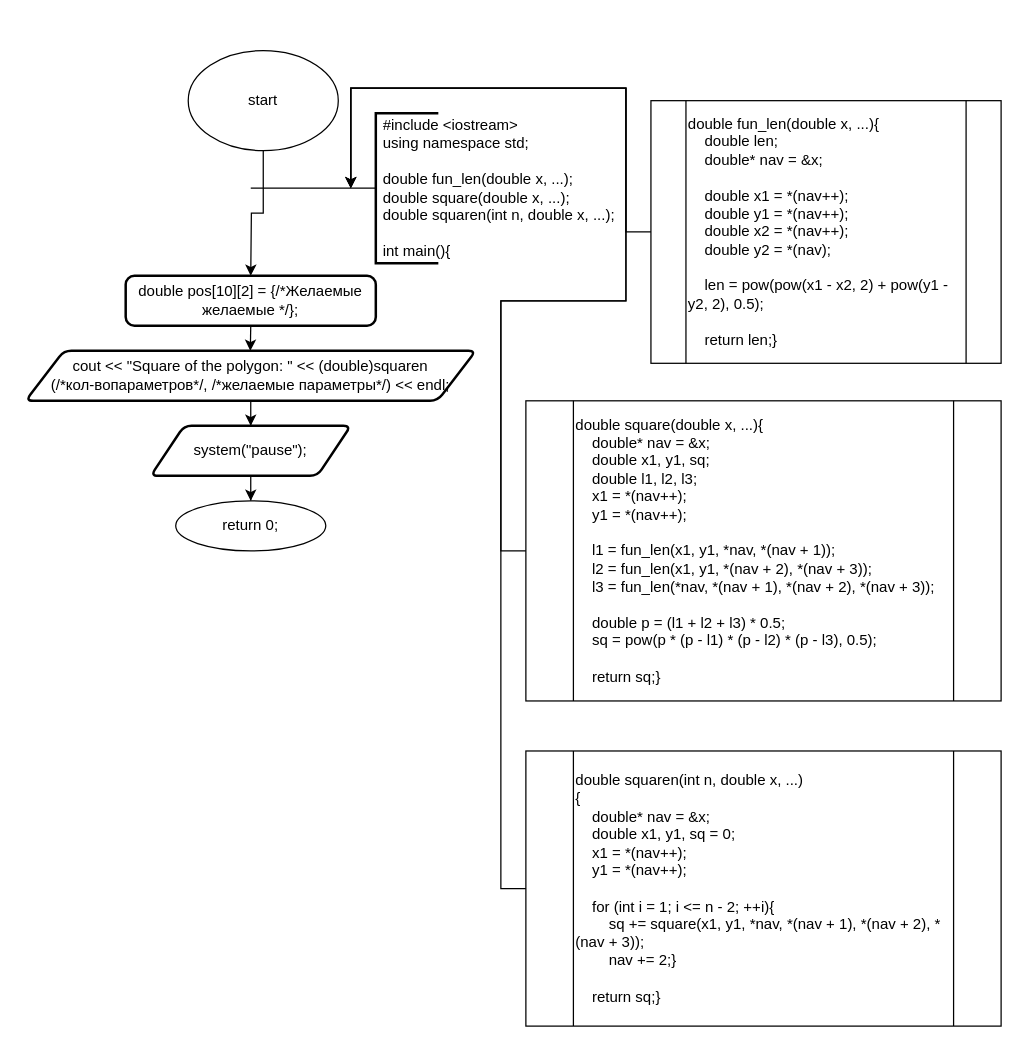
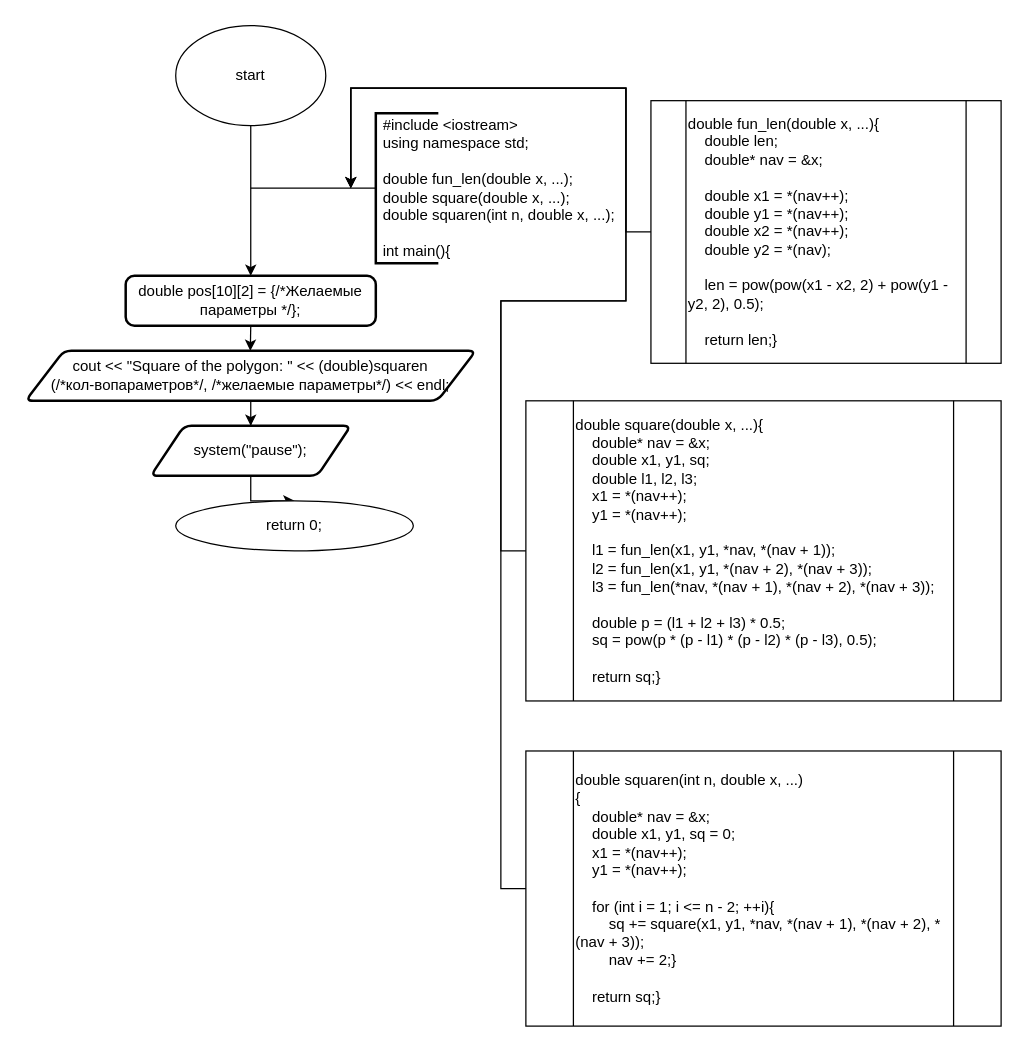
node "start": moved (263, 101) -> (251, 76)
node "double pos[10][2] = {/*Желаемые желаемые */};": label "double pos[10][2] = {/*Желаемые желаемые */};" -> "double pos[10][2] = {/*Желаемые параметры */};"
node "return 0;": size 150x50 -> 238x50
